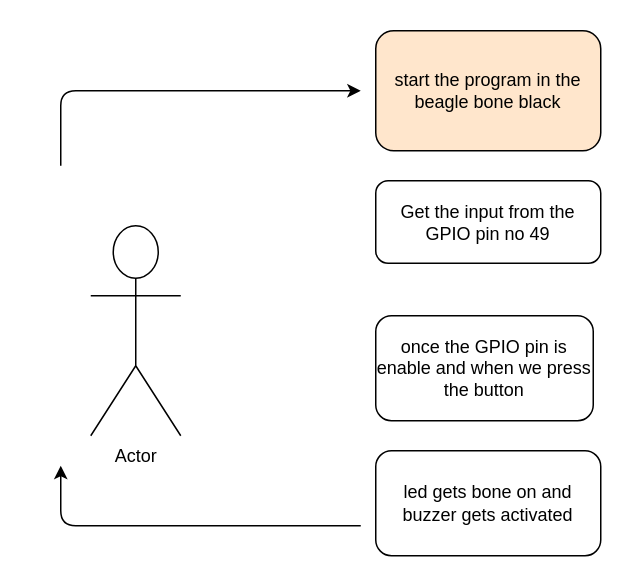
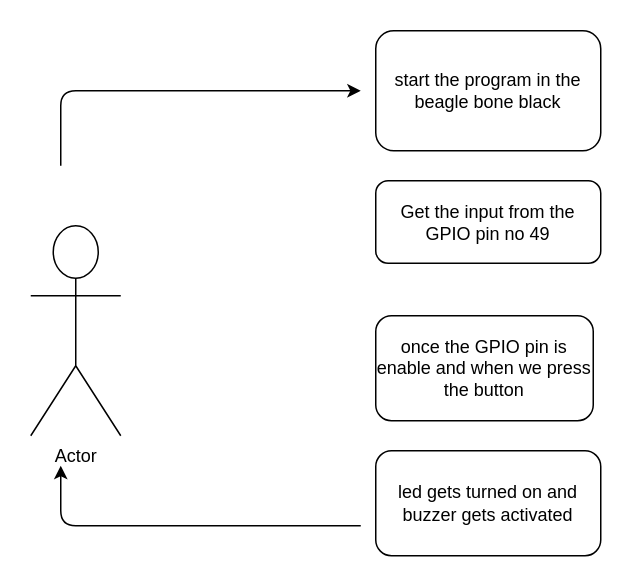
node "start the program in the beagle bone black": fillcolor #ffe6cc -> #ffffff
node "Actor": moved (136, 331) -> (76, 331)
node "led gets bone on and buzzer gets activated": label "led gets bone on and buzzer gets activated" -> "led gets turned on and buzzer gets activated"
